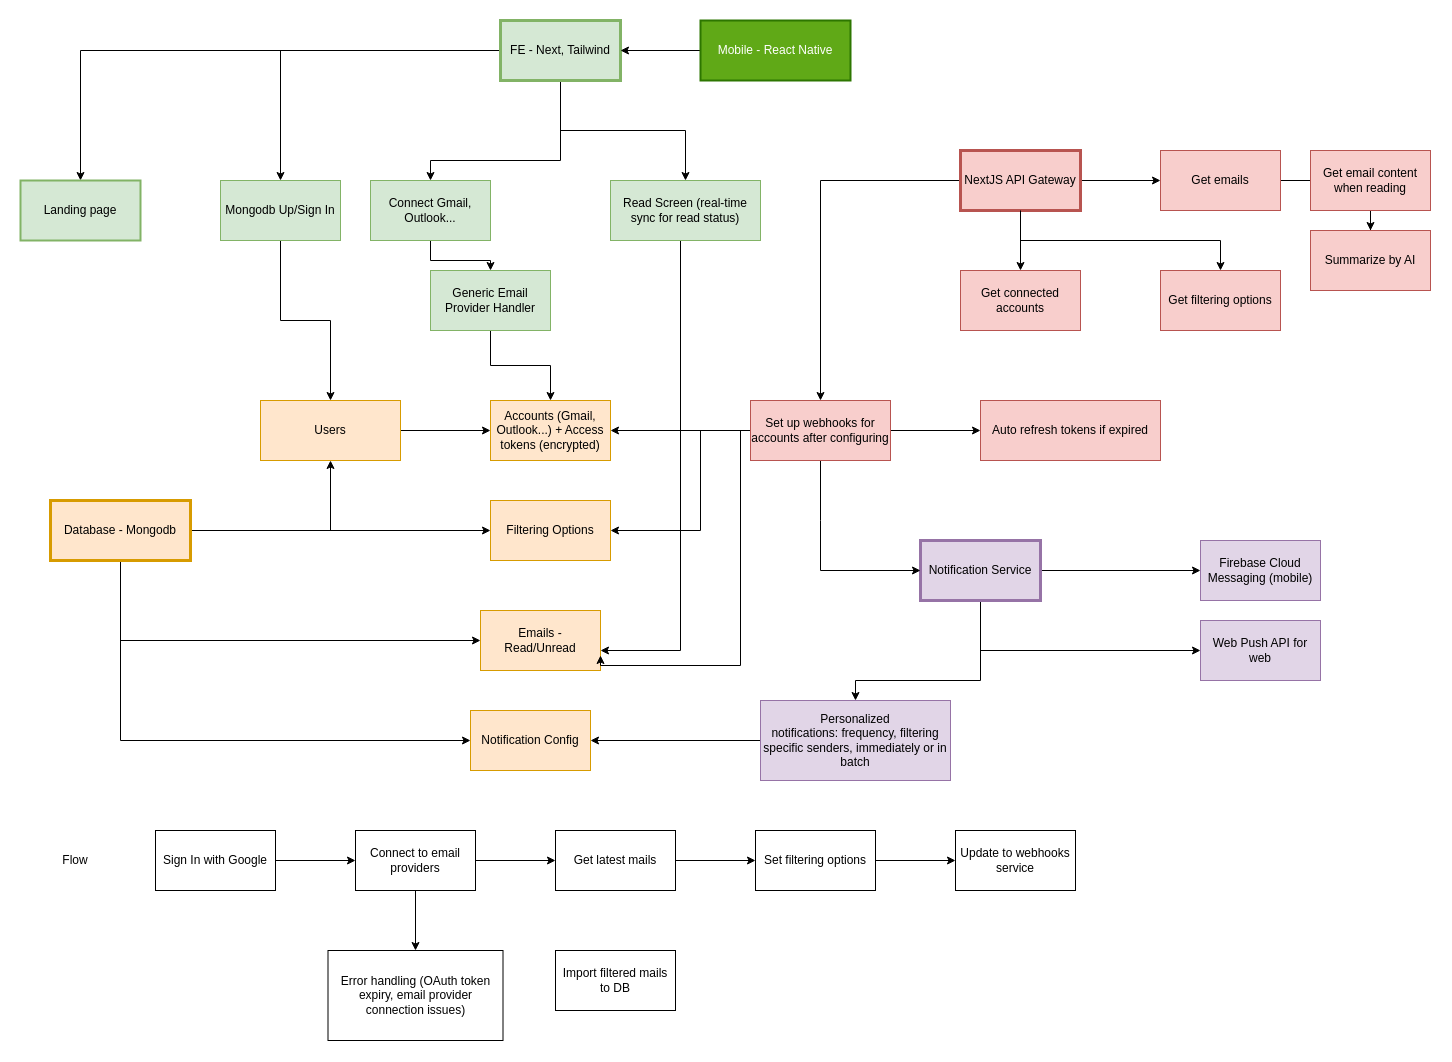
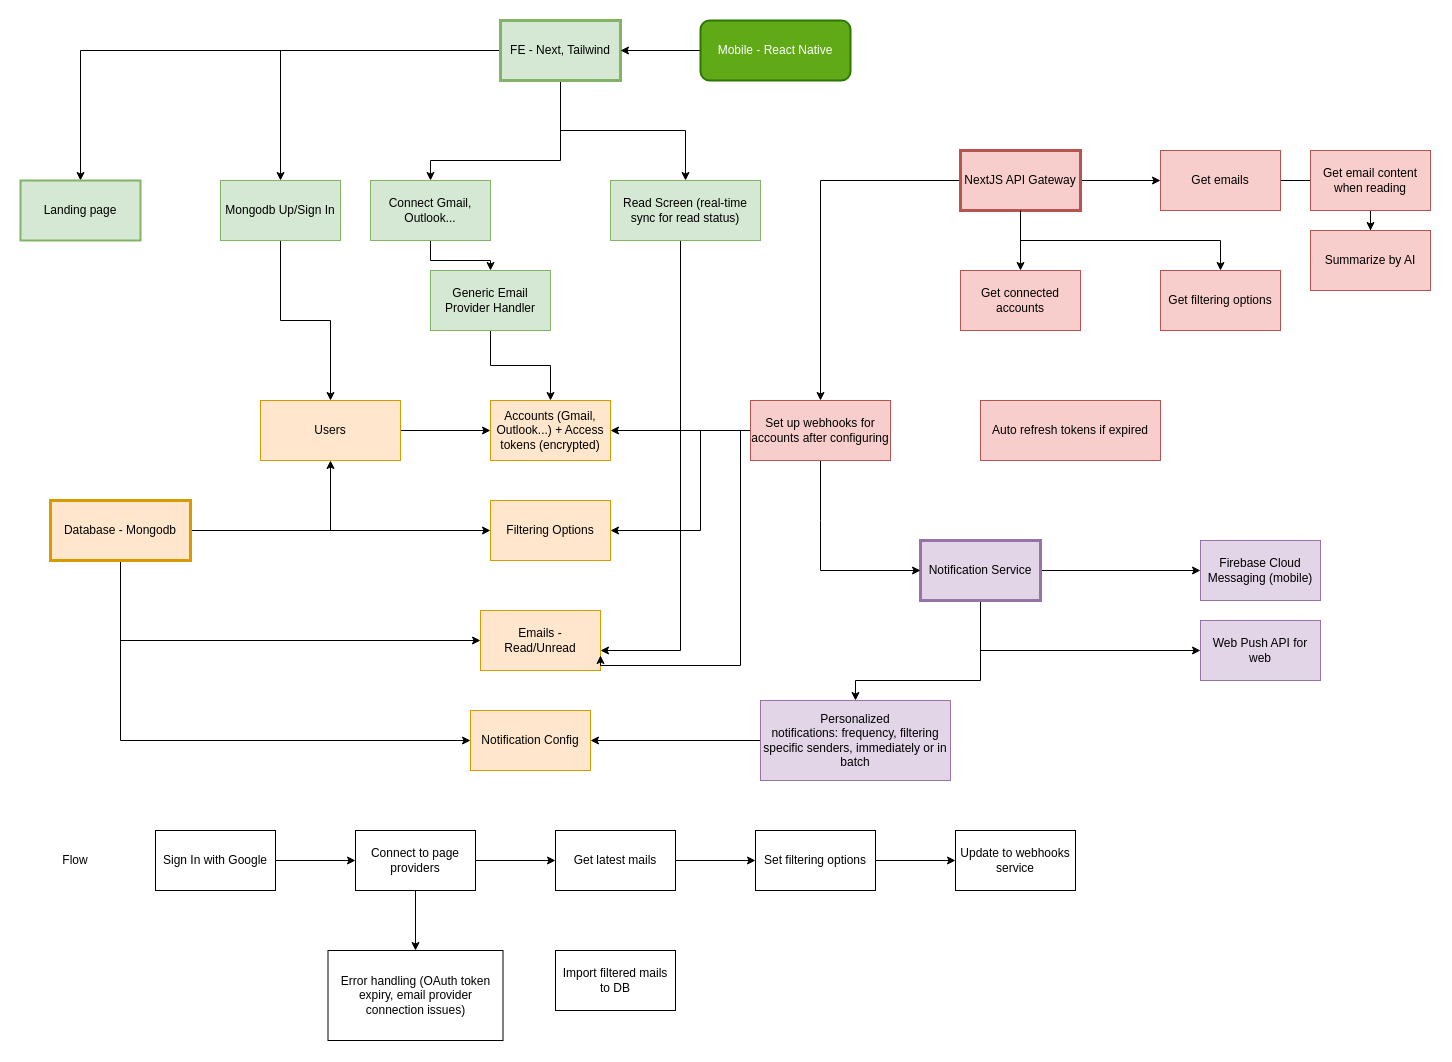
node "Mobile - React Native": shape rectangle -> rounded rectangle
edge "Set up webhooks for accounts after configuring" -> "Auto refresh tokens if expired": removed
node "Connect to email providers": label "Connect to email providers" -> "Connect to page providers"
